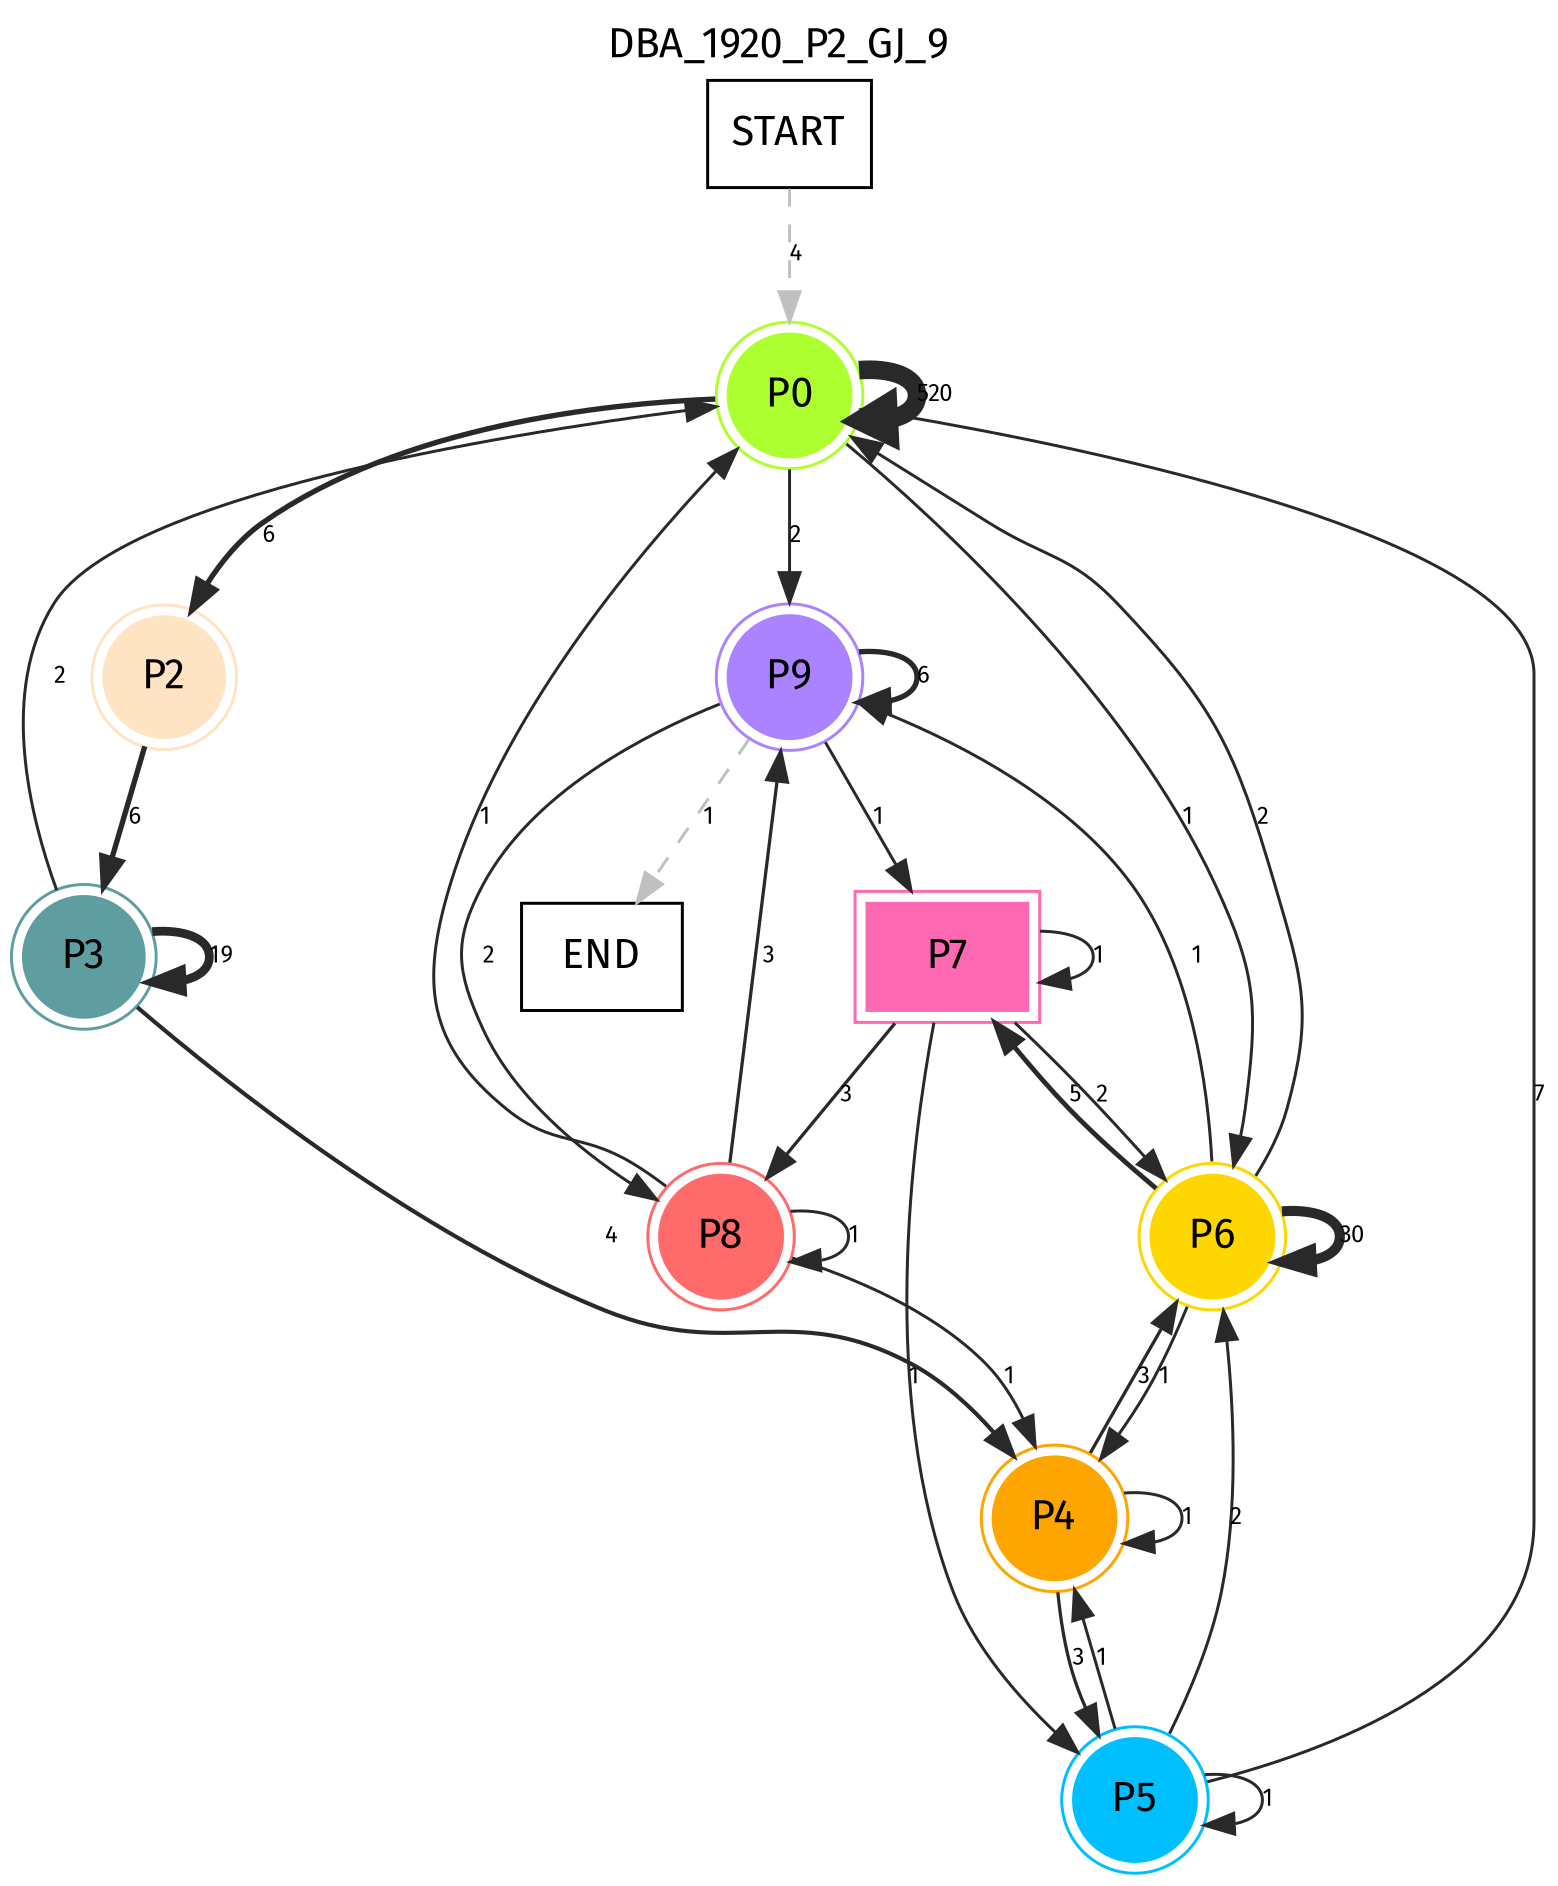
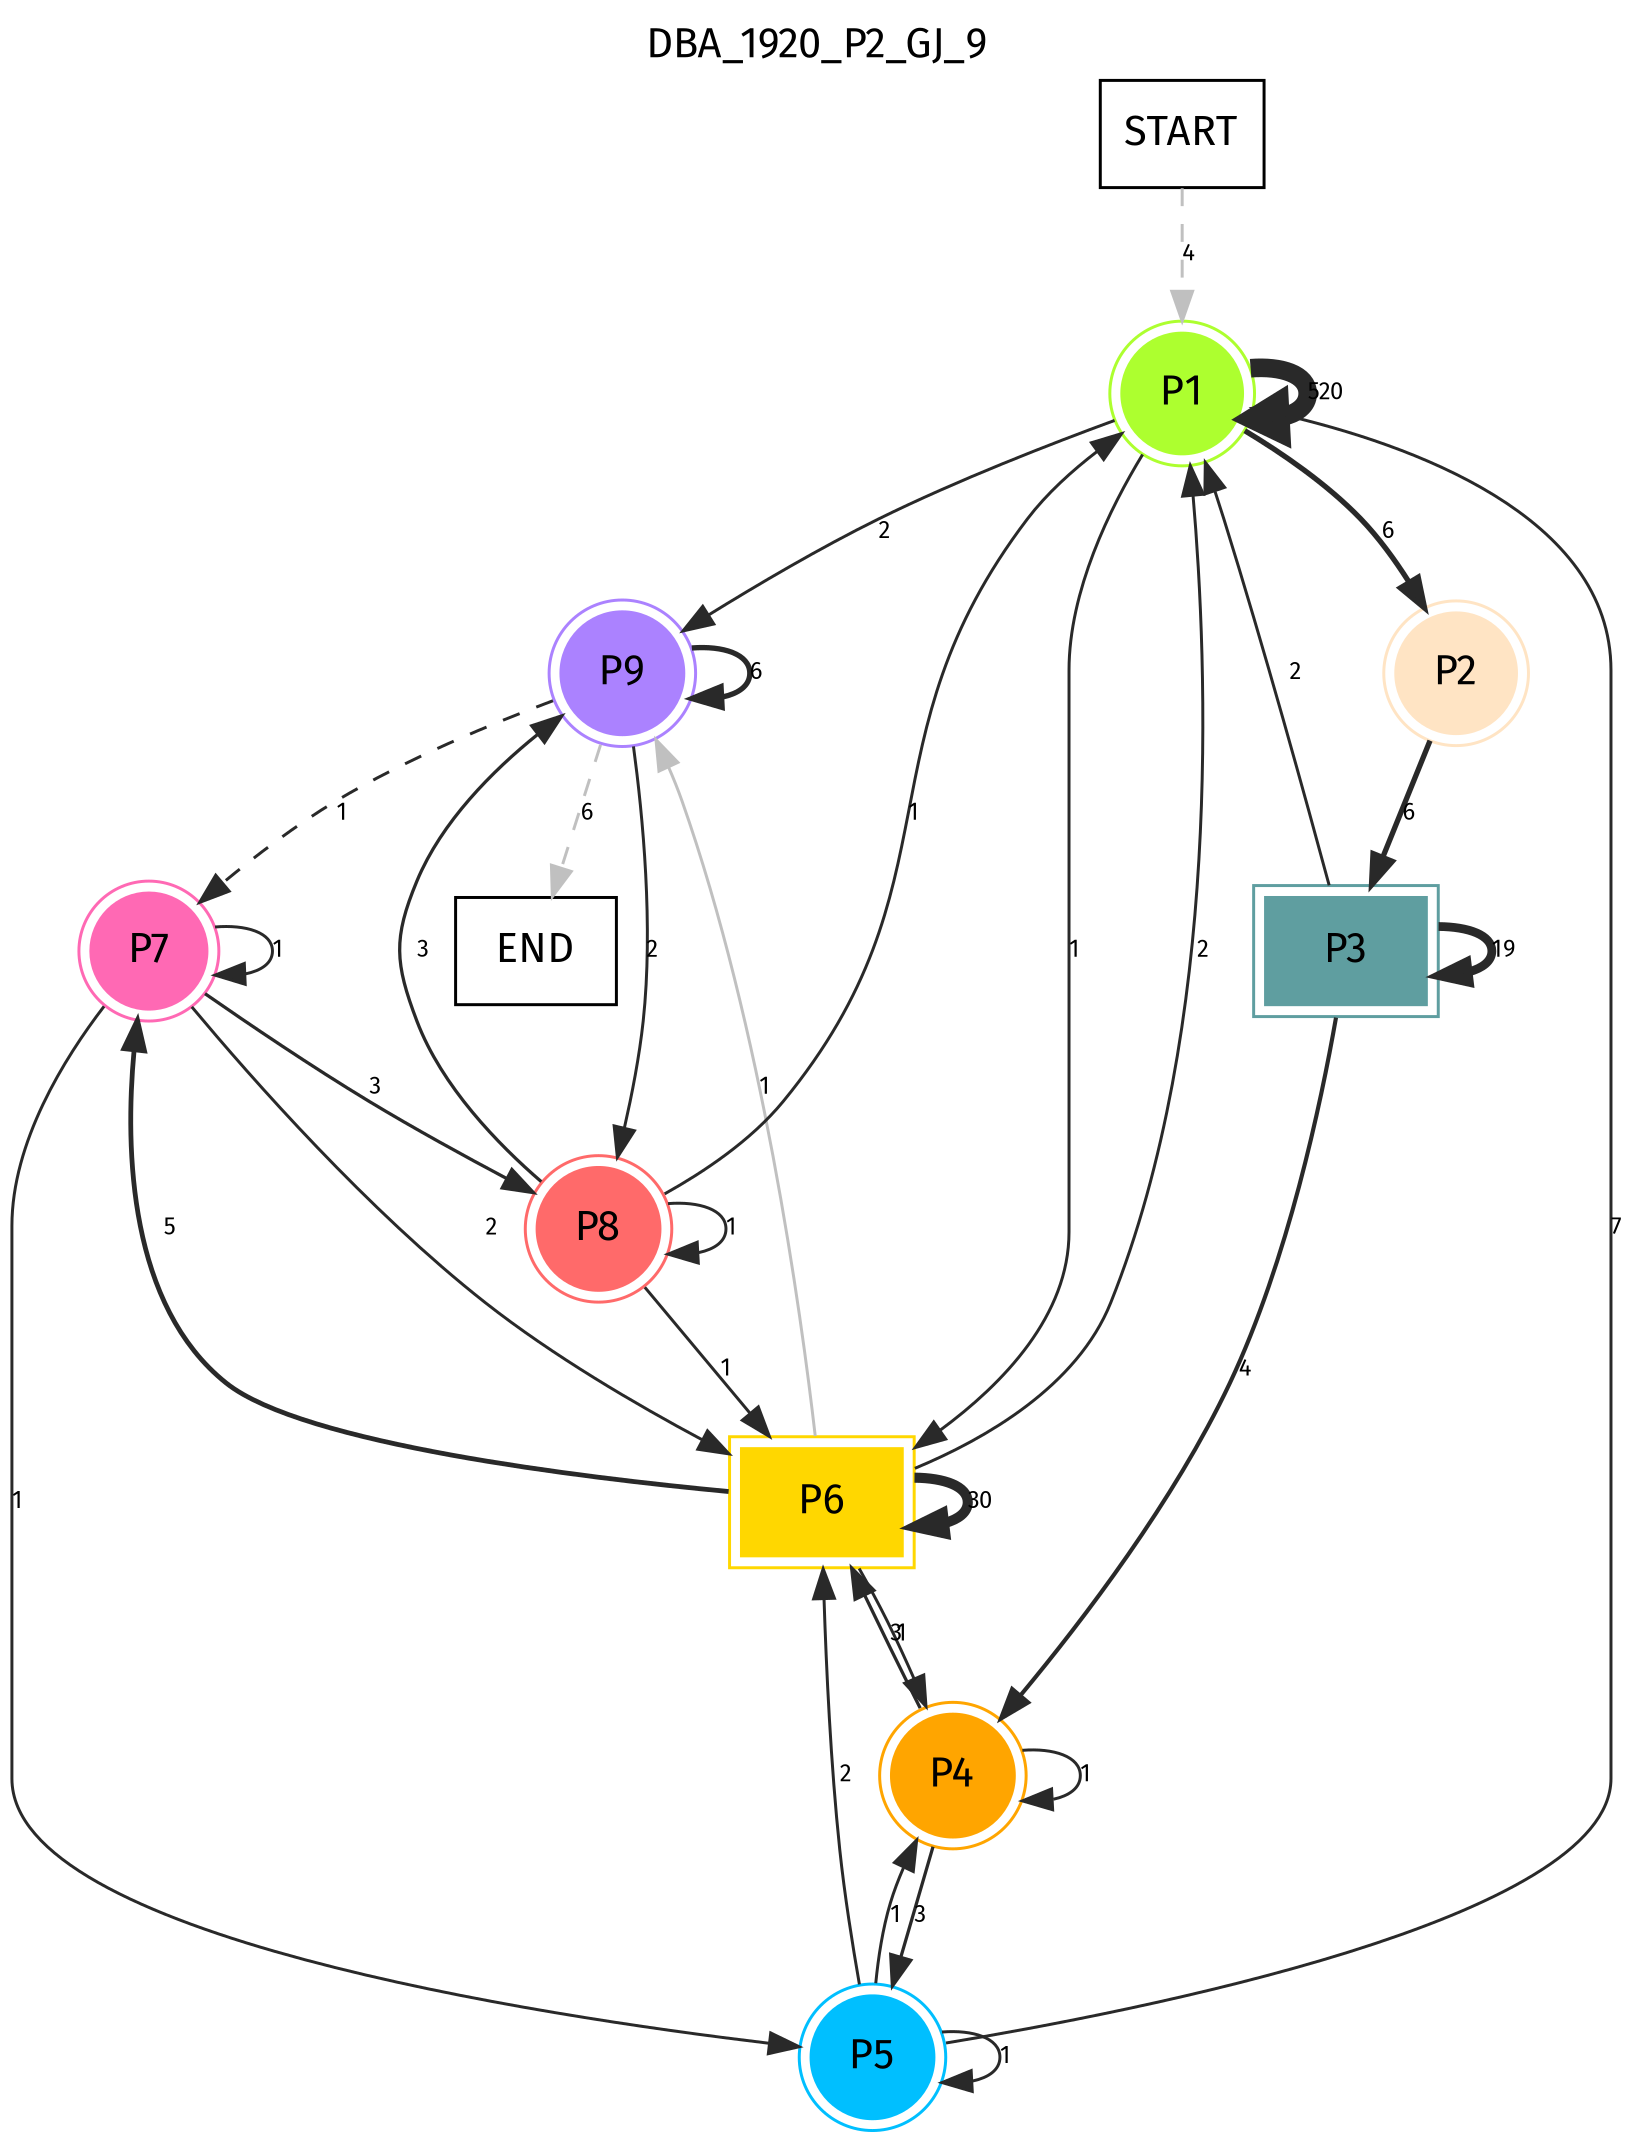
node "P0": label "P0" -> "P1"
edge "P9" -> "P7": style solid -> dashed
edge "P9" -> "END": label "1" -> "6"
edge "P6" -> "P9": color grey16 -> grey
node "P3": shape circle -> box
node "P7": shape box -> circle
node "P6": shape circle -> box
edge "P8" -> "P4": now "P8" -> "P6"
